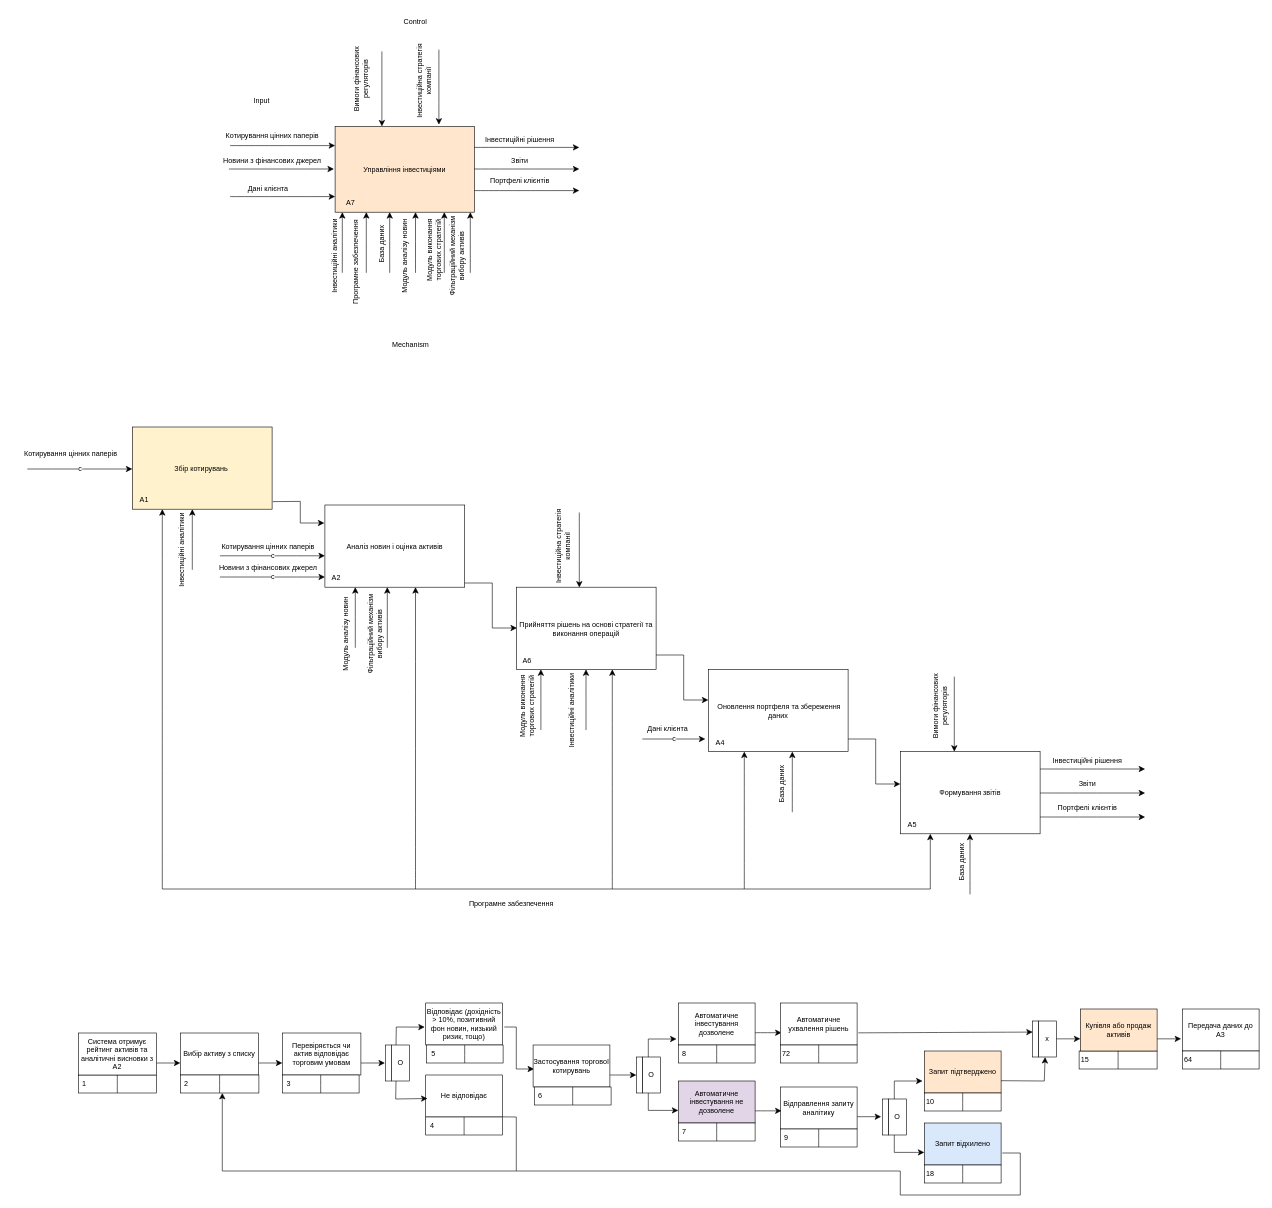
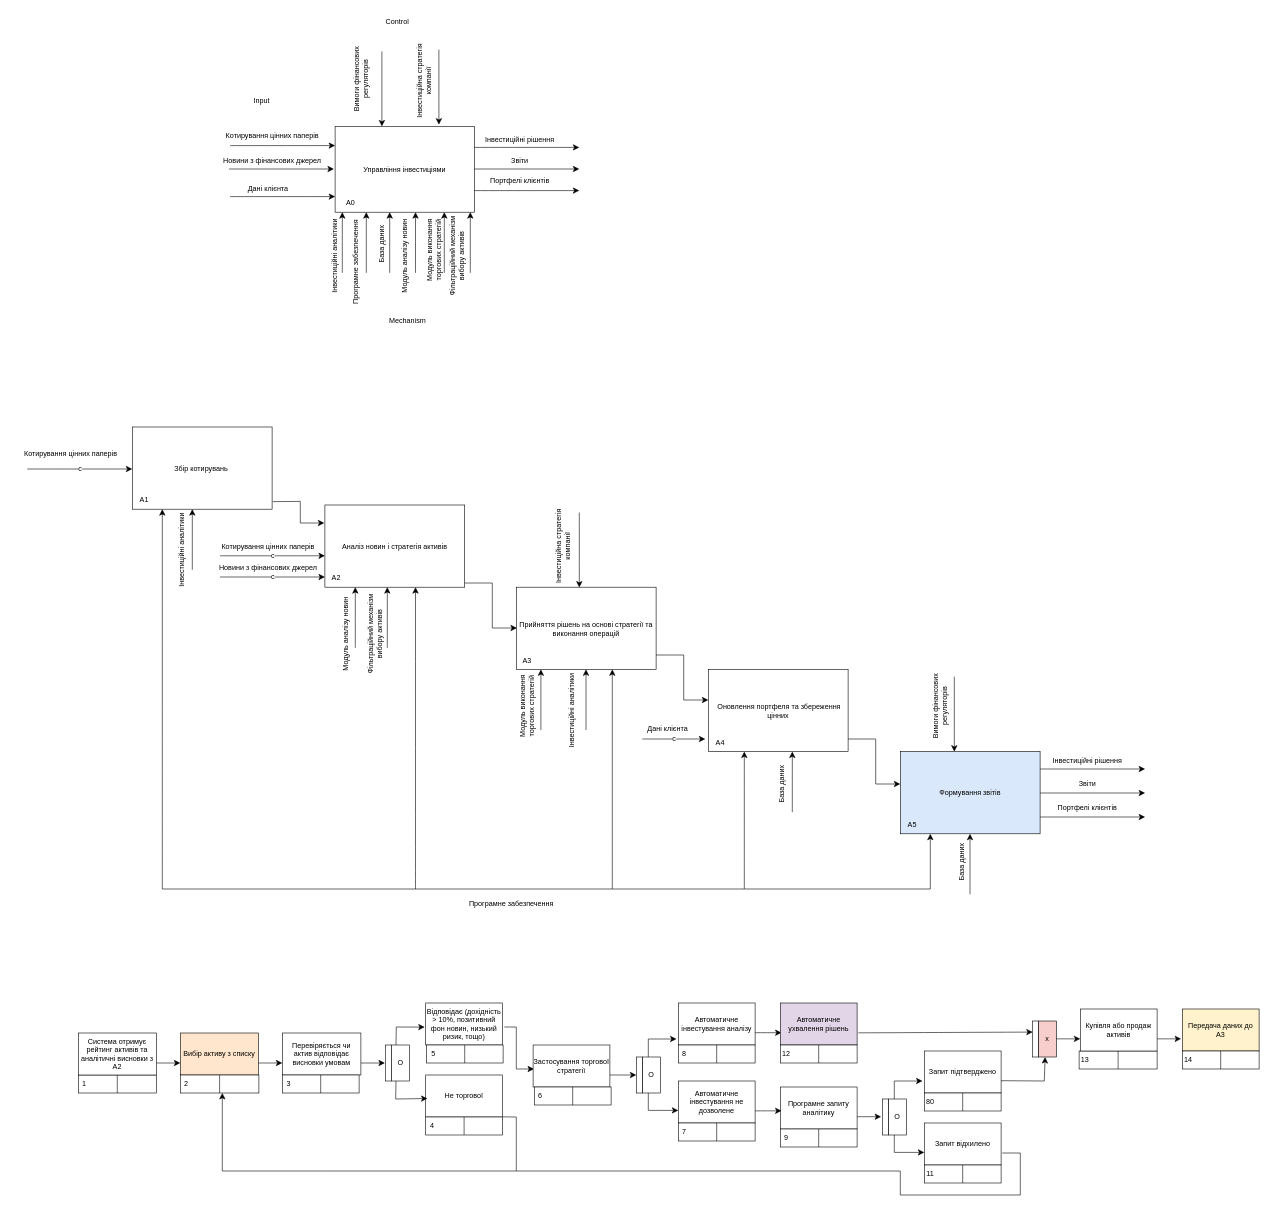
node "Control": moved (416, 21) -> (398, 21)
node "Управління інвестиціями": fillcolor #ffe6cc -> #ffffff
node "А7": label "А7" -> "А0"
node "Mechanism": moved (411, 345) -> (408, 321)
node "Збір котирувань": fillcolor #fff2cc -> #ffffff
node "Аналіз новин і оцінка активів": label "Аналіз новин і оцінка активів" -> "Аналіз новин і стратегія активів"
node "А6": label "А6" -> "А3"
node "Оновлення портфеля та збереження даних": label "Оновлення портфеля та збереження даних" -> "Оновлення портфеля та збереження цінних"
node "Формування звітів": fillcolor #ffffff -> #dae8fc
node "Автоматичне інвестування дозволене": label "Автоматичне інвестування дозволене" -> "Автоматичне інвестування аналізу"
node "Автоматичне ухвалення рішень": fillcolor #ffffff -> #e1d5e7
node "Купівля або продаж активів": fillcolor #ffe6cc -> #ffffff
node "Передача даних до А3": fillcolor #ffffff -> #fff2cc
node "х": fillcolor #ffffff -> #f8cecc
node "Вибір активу з списку": fillcolor #ffffff -> #ffe6cc
node "Перевіряється чи актив відповідає торговим умовам": label "Перевіряється чи актив відповідає торговим умовам" -> "Перевіряється чи актив відповідає висновки умовам"
node "72": label "72" -> "12"
node "15": label "15" -> "13"
node "64": label "64" -> "14"
node "Застосування торгової котирувань": label "Застосування торгової котирувань" -> "Застосування торгової стратегії"
node "Запит підтверджено": fillcolor #ffe6cc -> #ffffff
node "Не відповідає": label "Не відповідає" -> "Не торгової"
node "Автоматичне інвестування не дозволене": fillcolor #e1d5e7 -> #ffffff
node "10": label "10" -> "80"
node "Відправлення запиту аналітику": label "Відправлення запиту аналітику" -> "Програмне запиту аналітику"
node "Запит відхилено": fillcolor #dae8fc -> #ffffff
node "18": label "18" -> "11"
